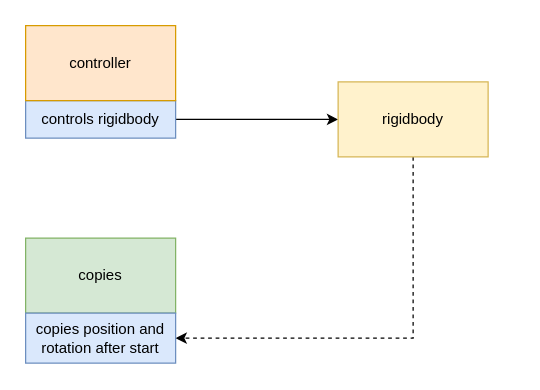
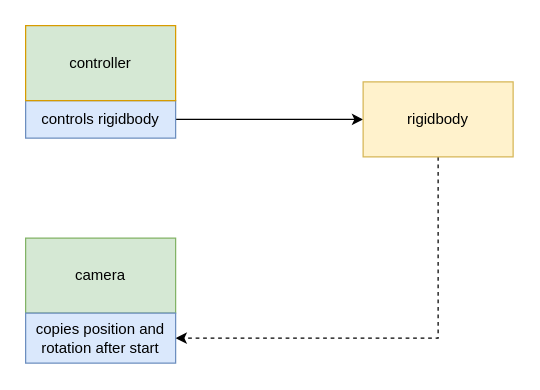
node "controller": fillcolor #ffe6cc -> #d5e8d4
node "rigidbody": moved (413, 119) -> (438, 119)
node "copies": label "copies" -> "camera"
